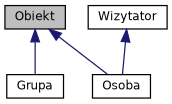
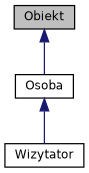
edge "Osoba" -> "Wizytator": reversed
node "Grupa": removed
